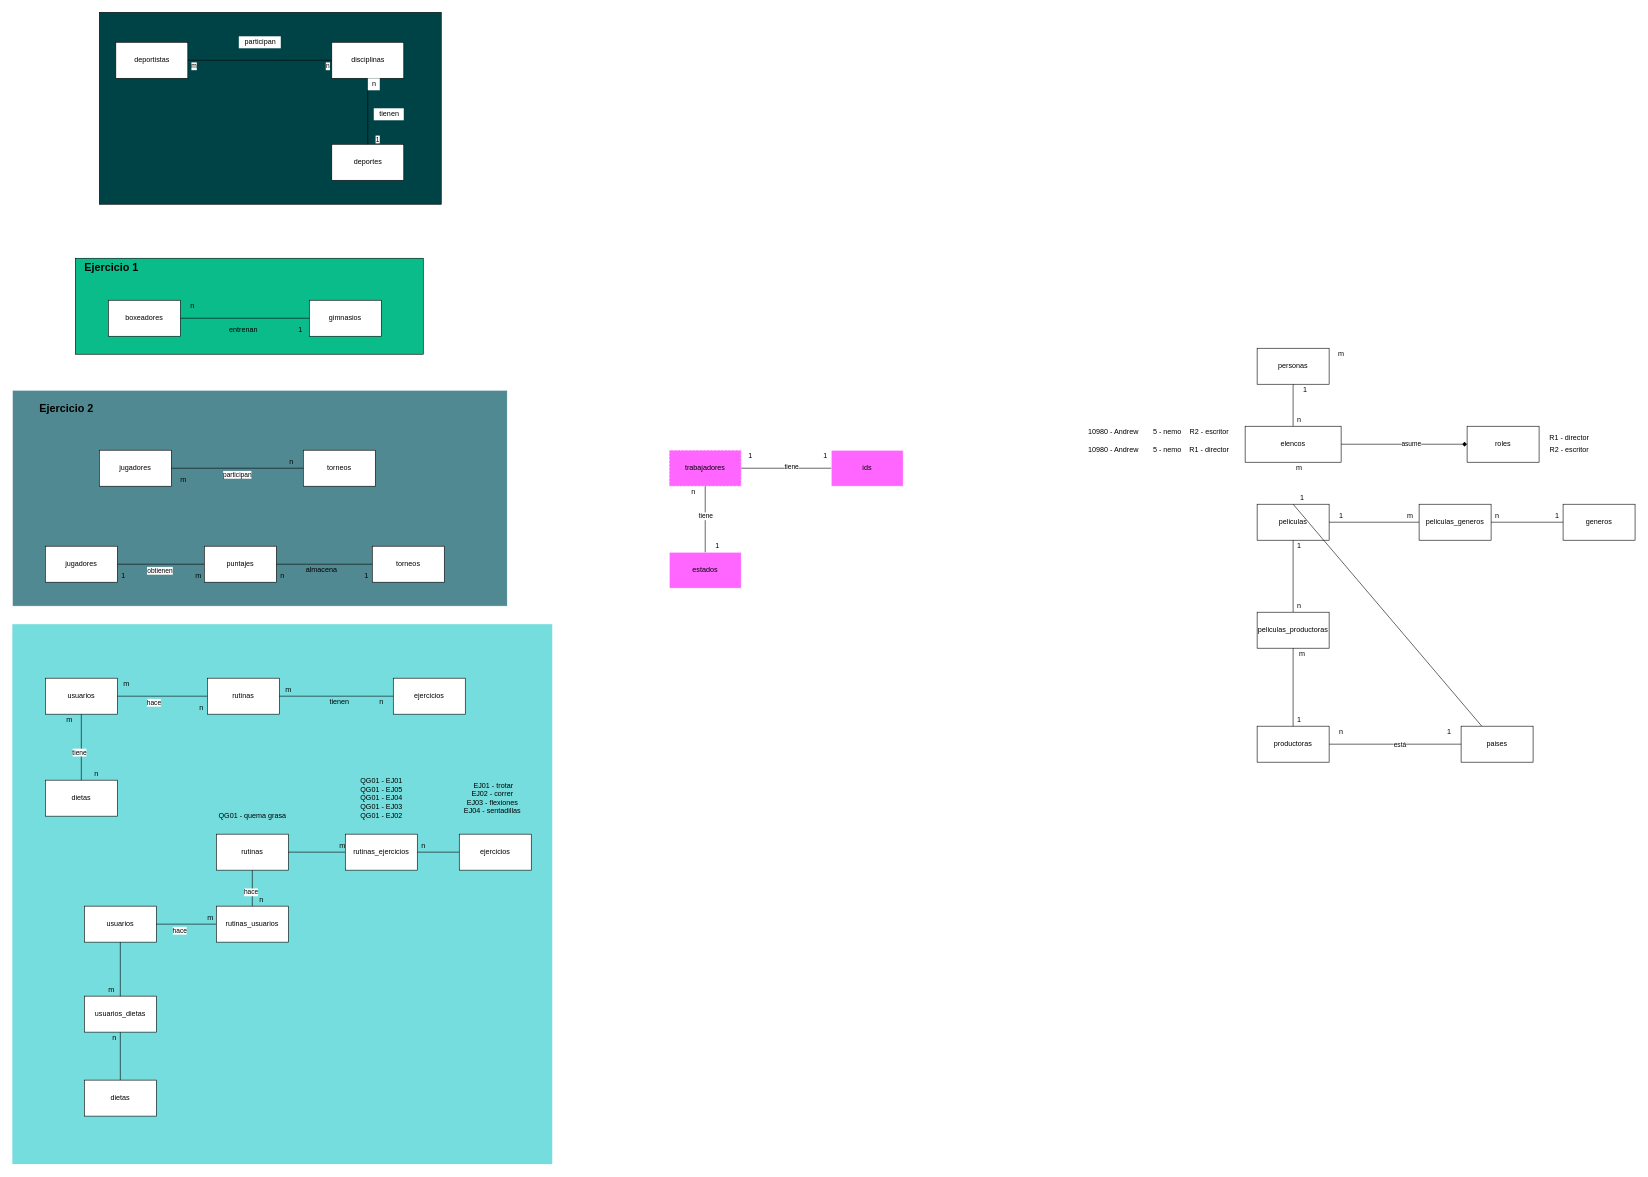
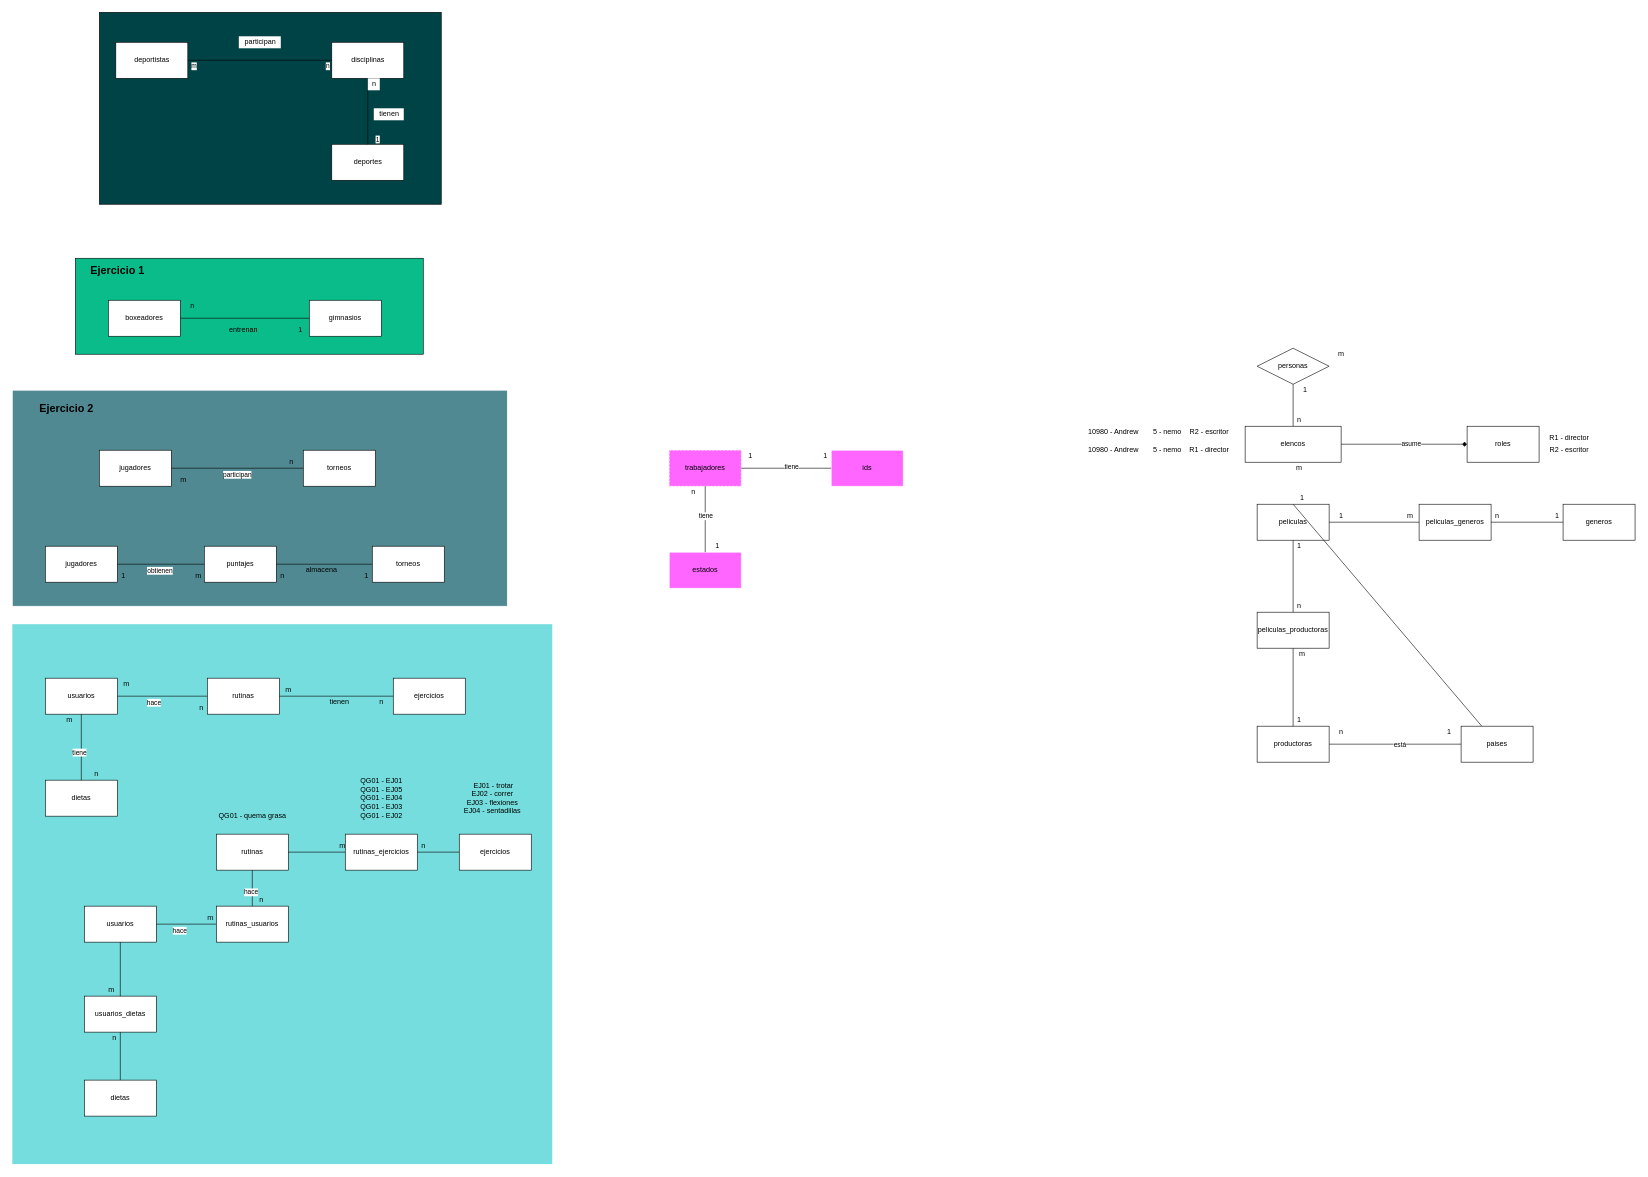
node "Ejercicio 1": moved (111, 267) -> (117, 270)
node "personas": shape rectangle -> diamond
